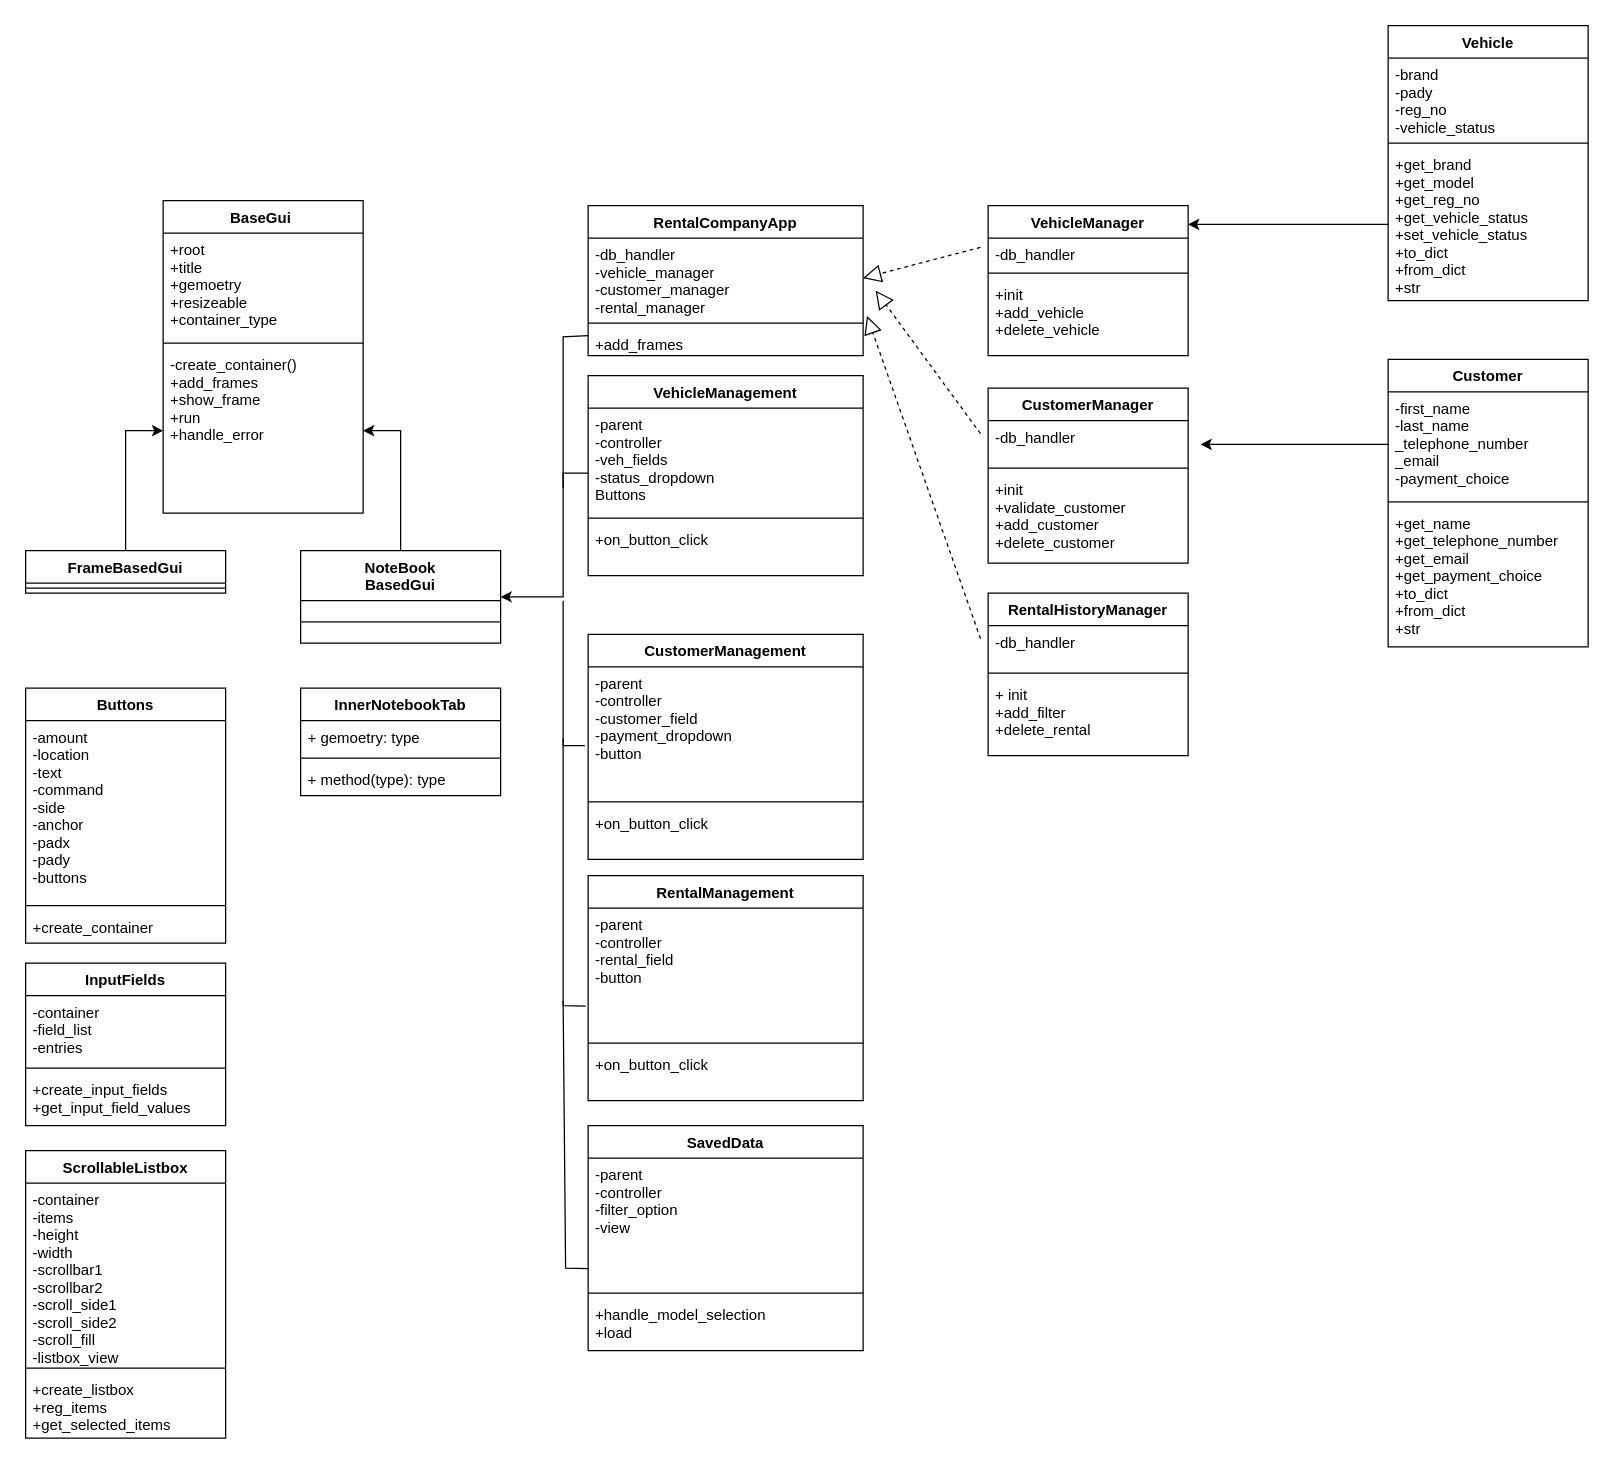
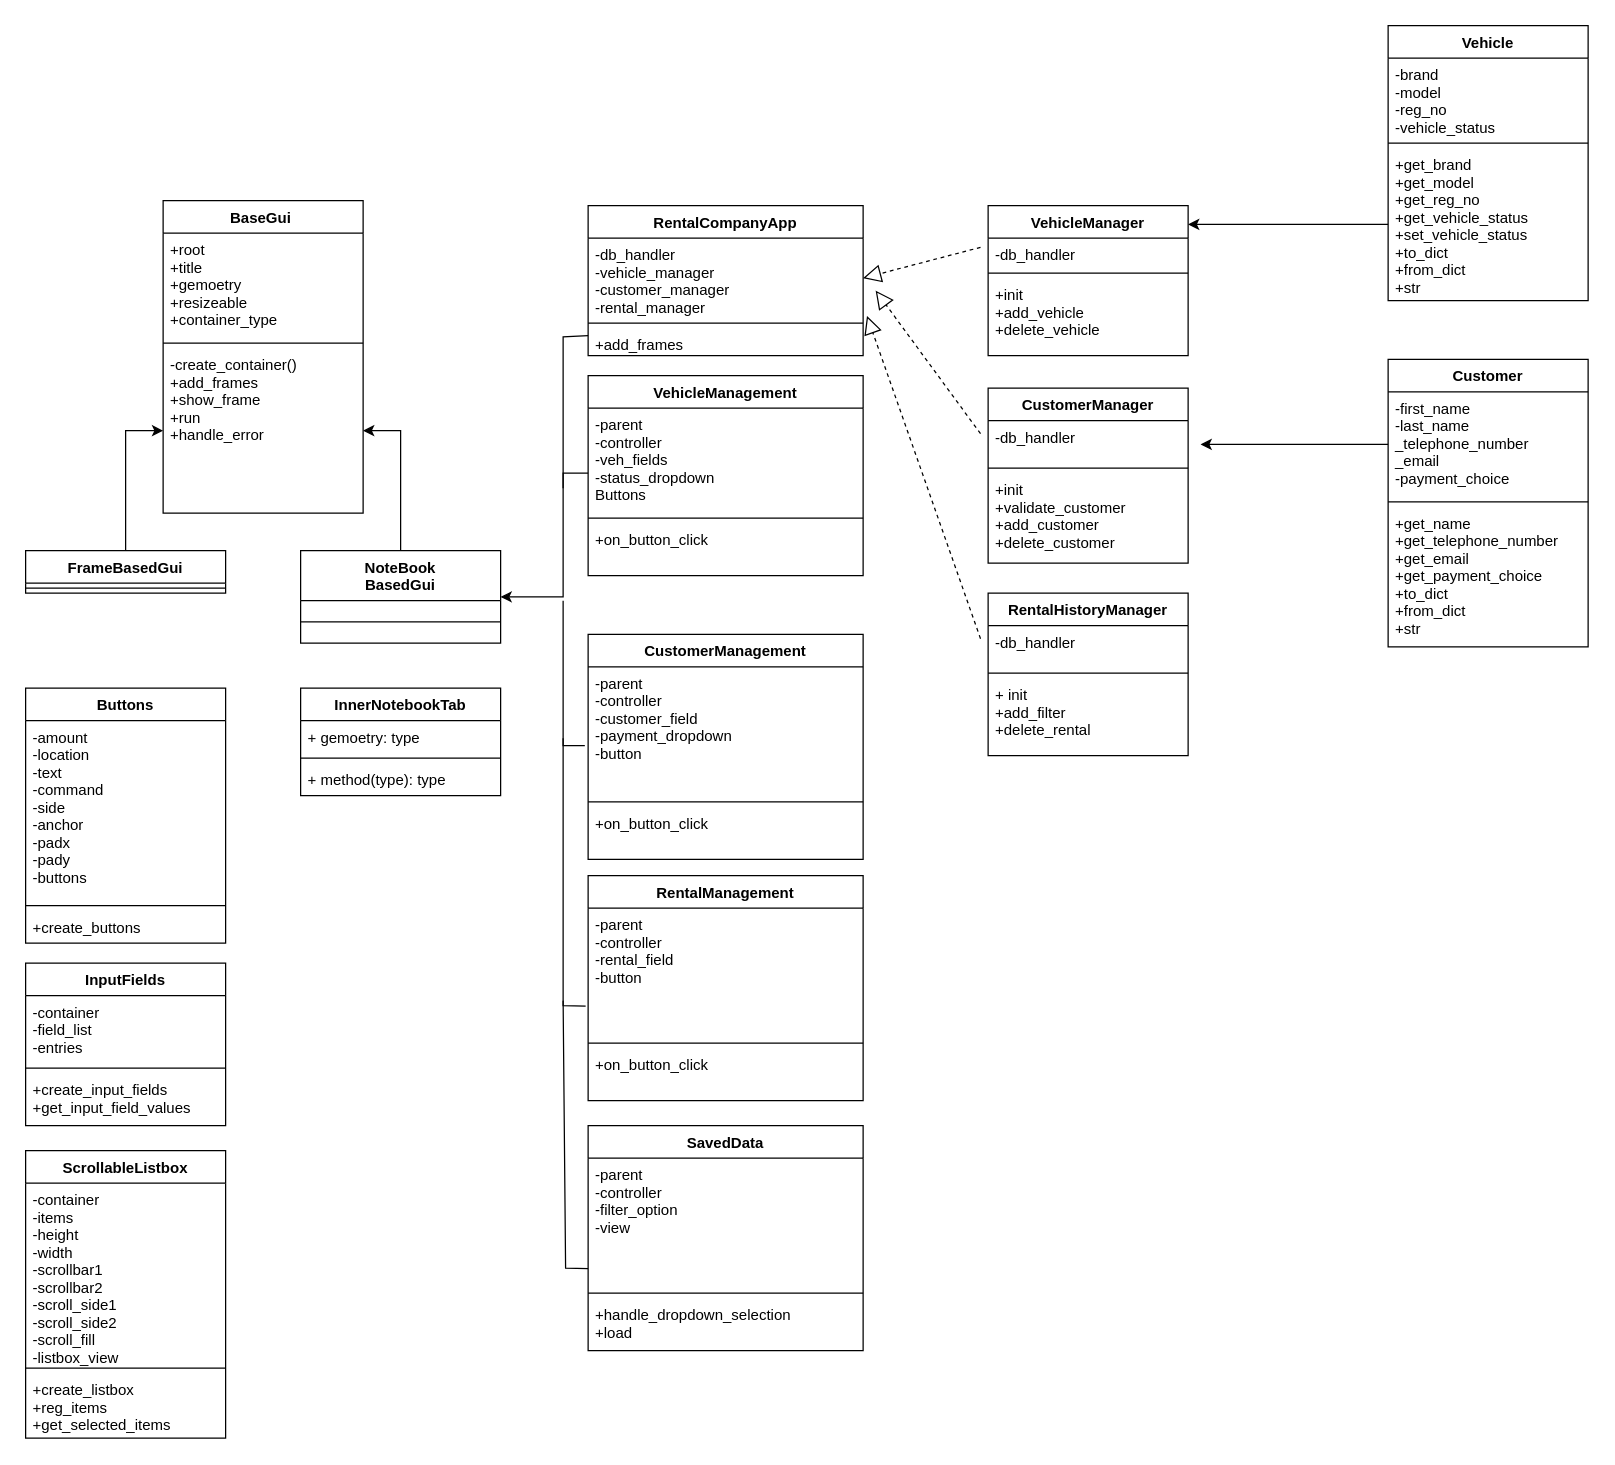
node "-brand -pady -reg_no -vehicle_status": label "-brand -pady -reg_no -vehicle_status" -> "-brand -model -reg_no -vehicle_status"
node "+create_container": label "+create_container" -> "+create_buttons"
node "+handle_model_selection +load": label "+handle_model_selection +load" -> "+handle_dropdown_selection +load"
